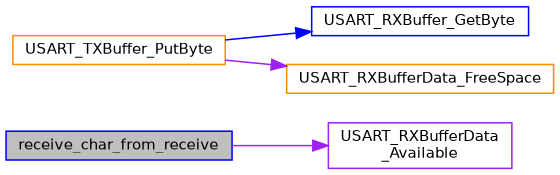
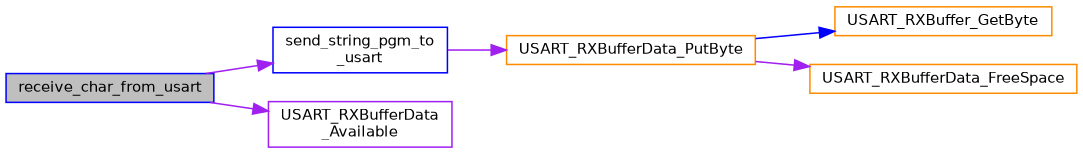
node "USART_RXBuffer_GetByte": color blue -> darkorange
node "USART_TXBuffer_PutByte": label "USART_TXBuffer_PutByte" -> "USART_RXBufferData_PutByte"
node "send_string_pgm_to _usart": added
node "receive_char_from_receive": label "receive_char_from_receive" -> "receive_char_from_usart"
